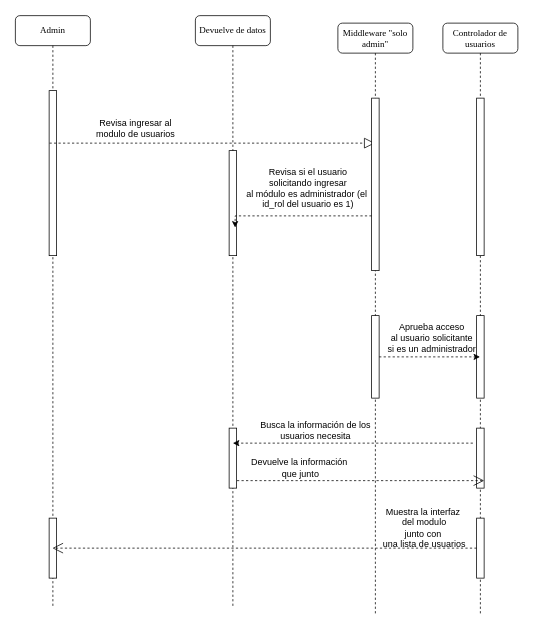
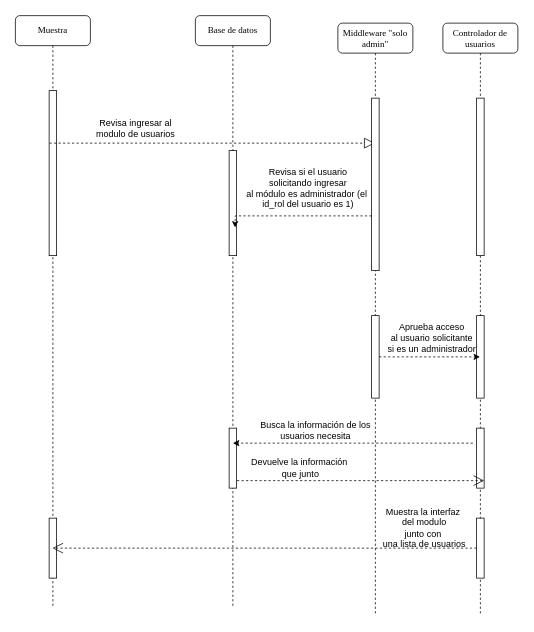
node "Admin": label "Admin" -> "Muestra"
node "Devuelve de datos": label "Devuelve de datos" -> "Base de datos"
